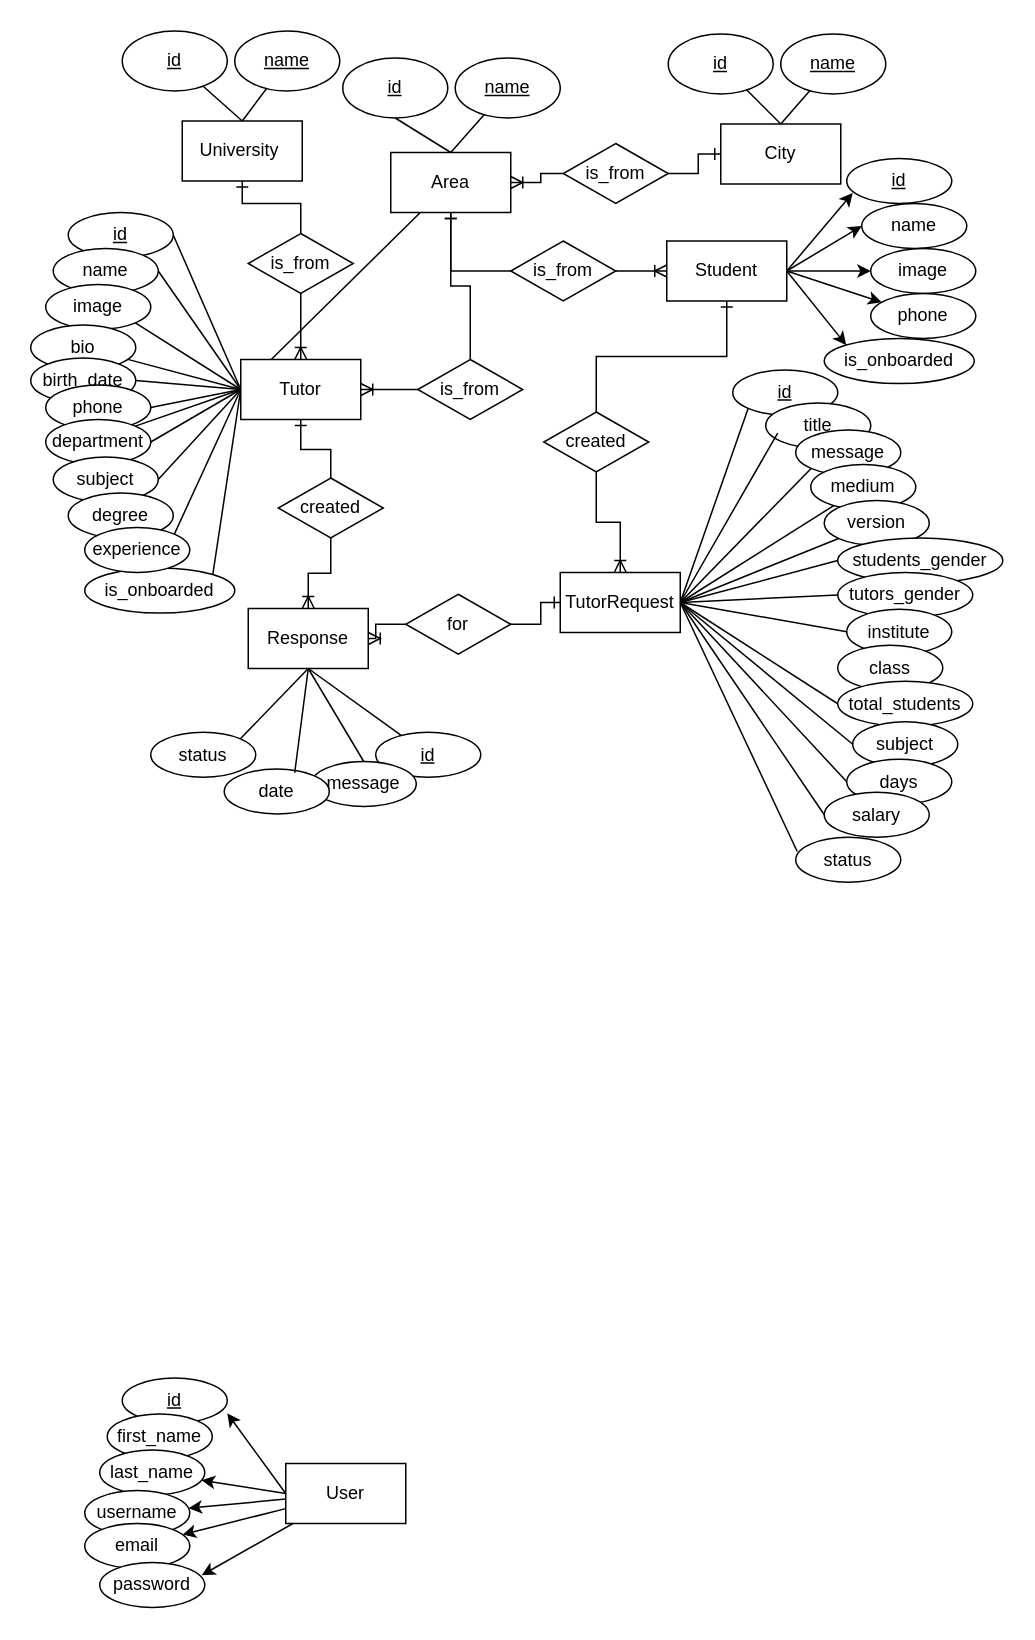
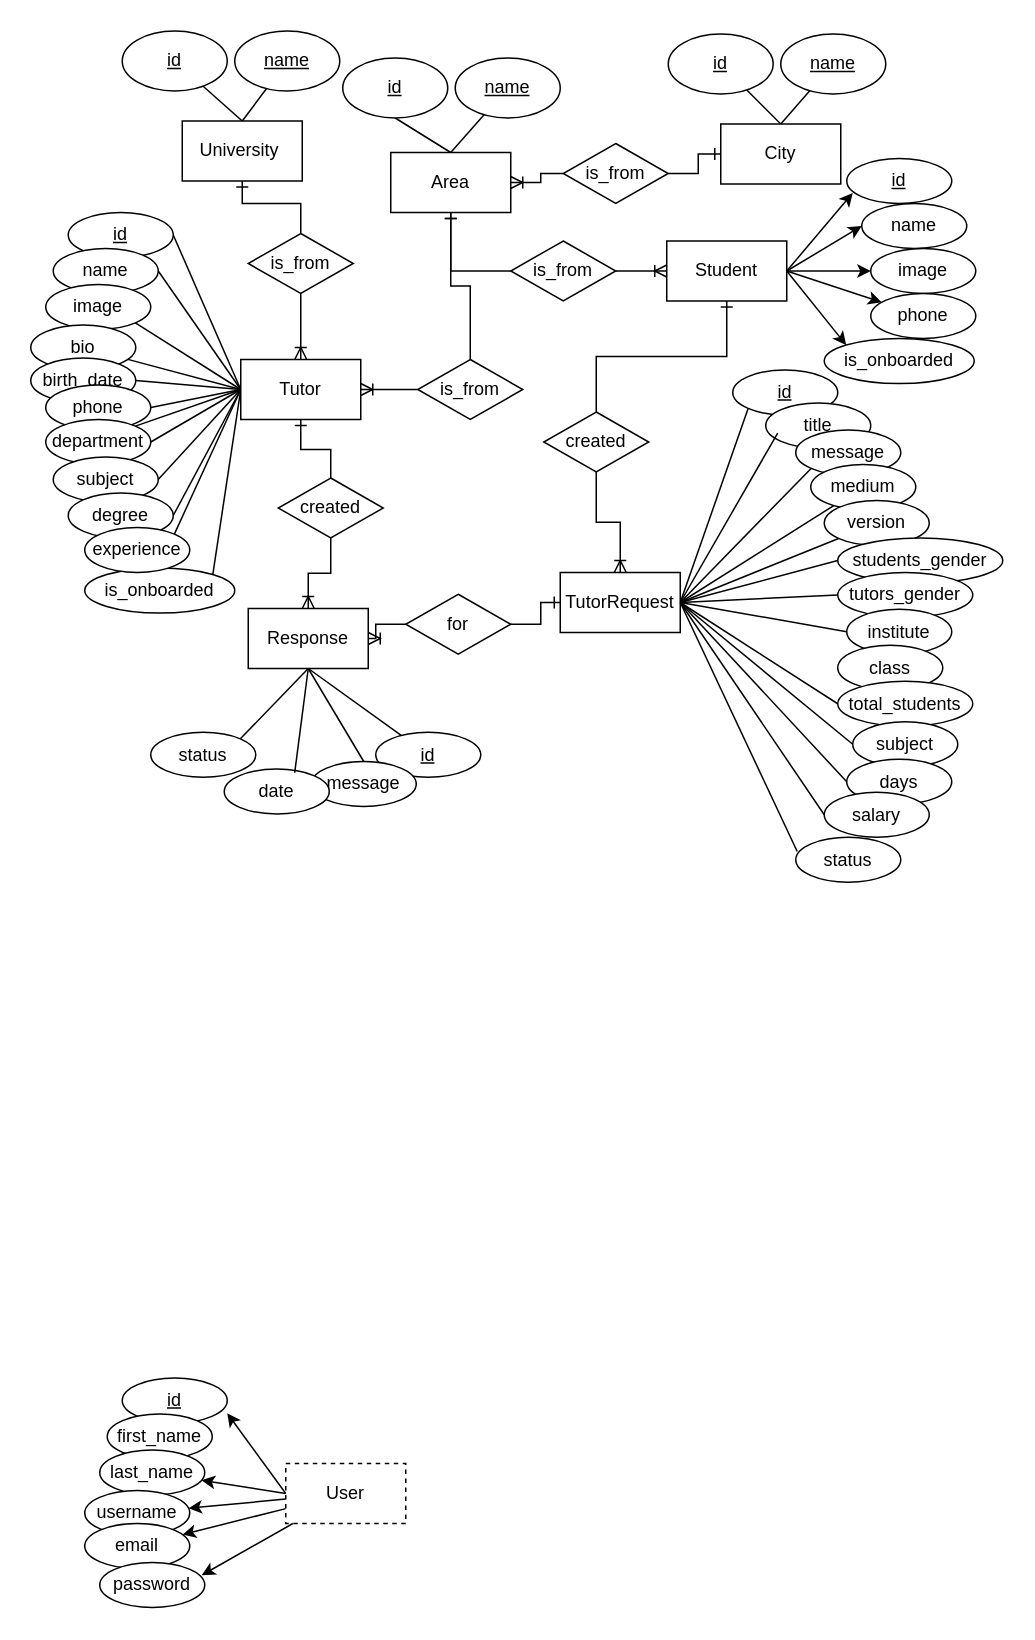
edge "Area" -- "Tutor": now "degree" -- "Tutor"
node "User": style solid -> dashed
